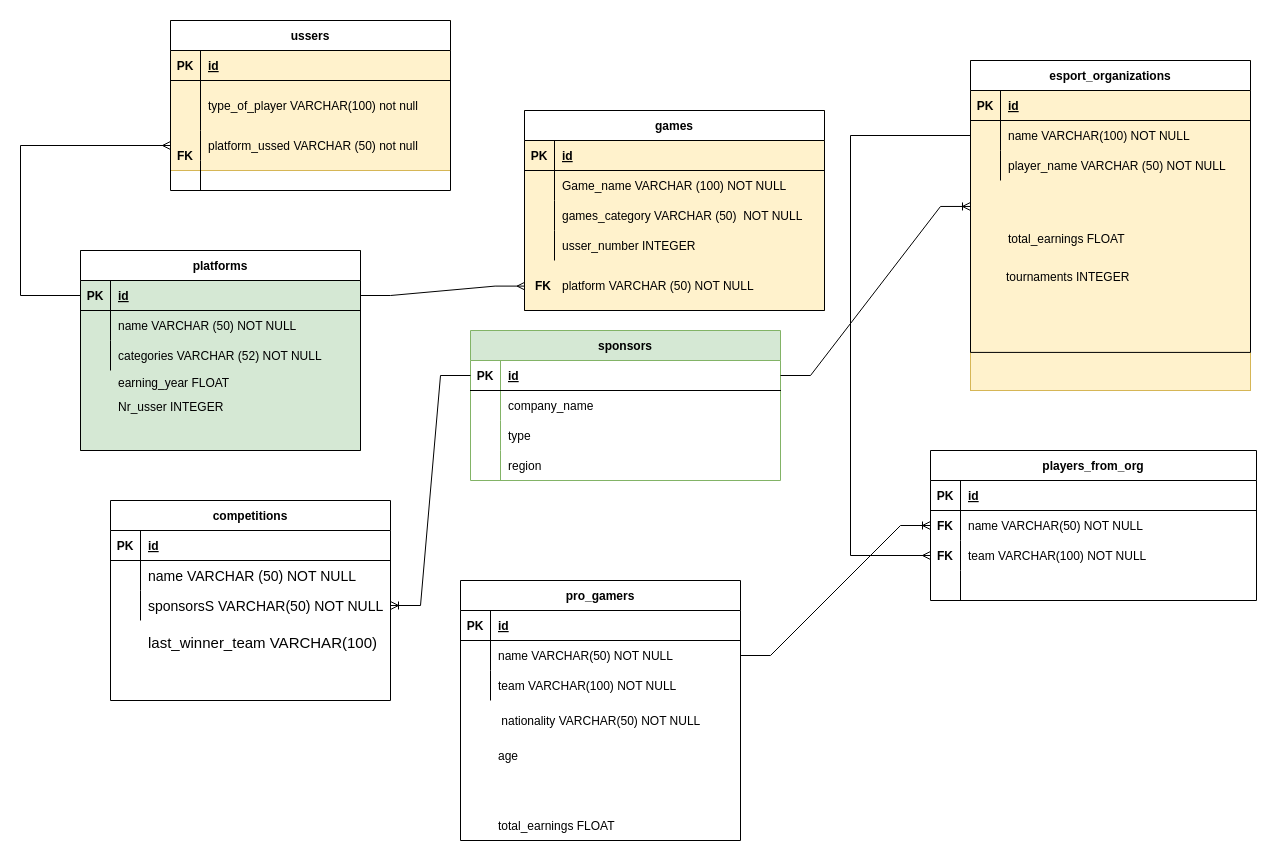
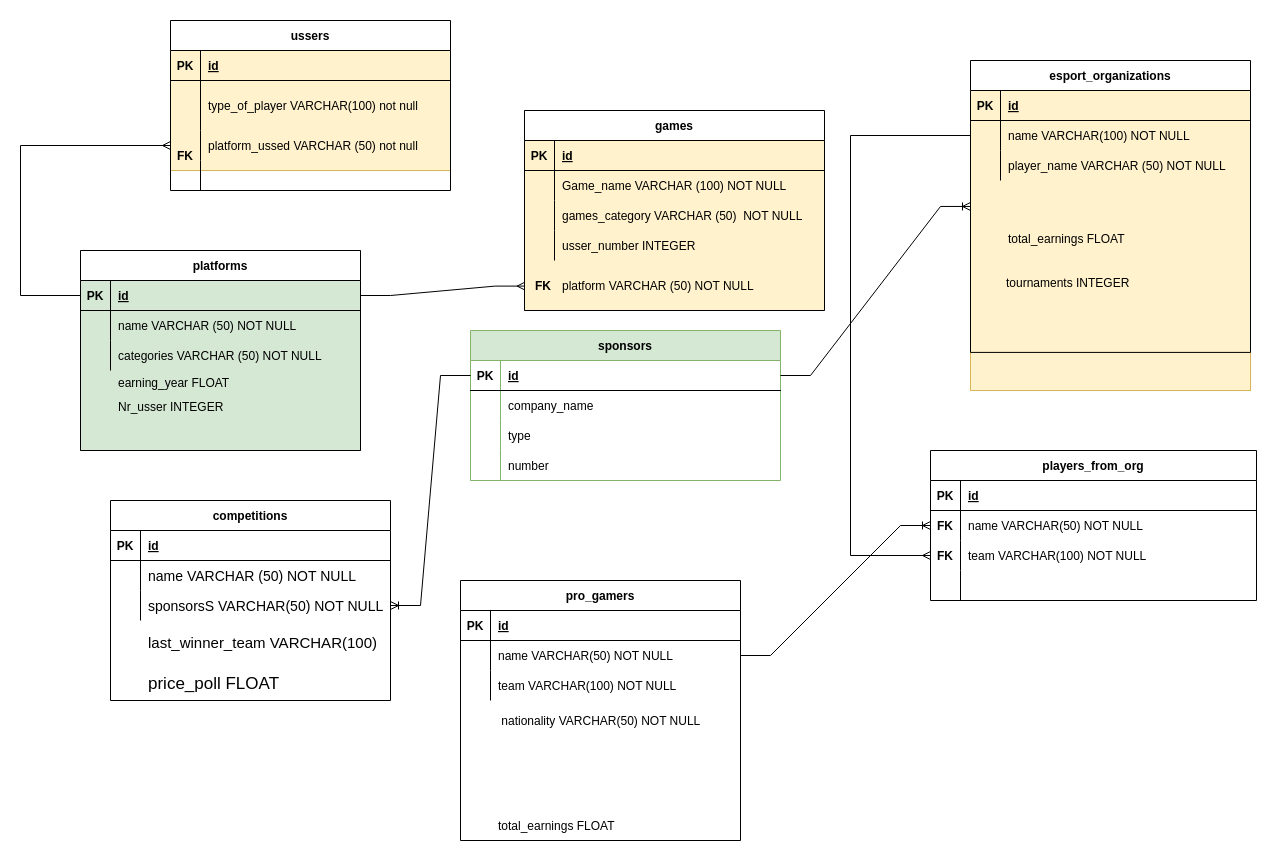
node "tournaments INTEGER": size 210x25 -> 250x38
node "categories VARCHAR (52) NOT NULL": label "categories VARCHAR (52) NOT NULL" -> "categories VARCHAR (50) NOT NULL"
node "region": label "region" -> "number"
node "price_poll FLOAT": added
node "age": removed
